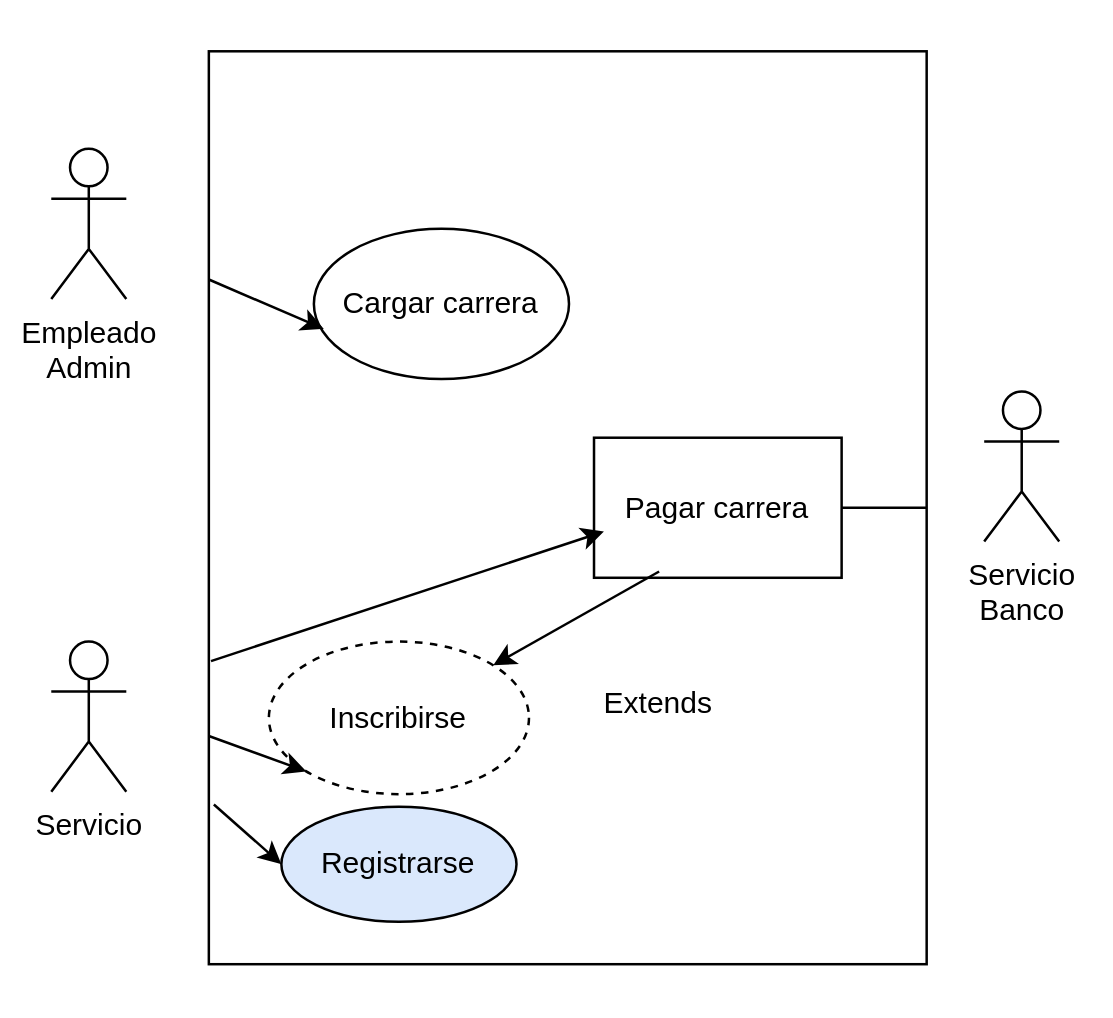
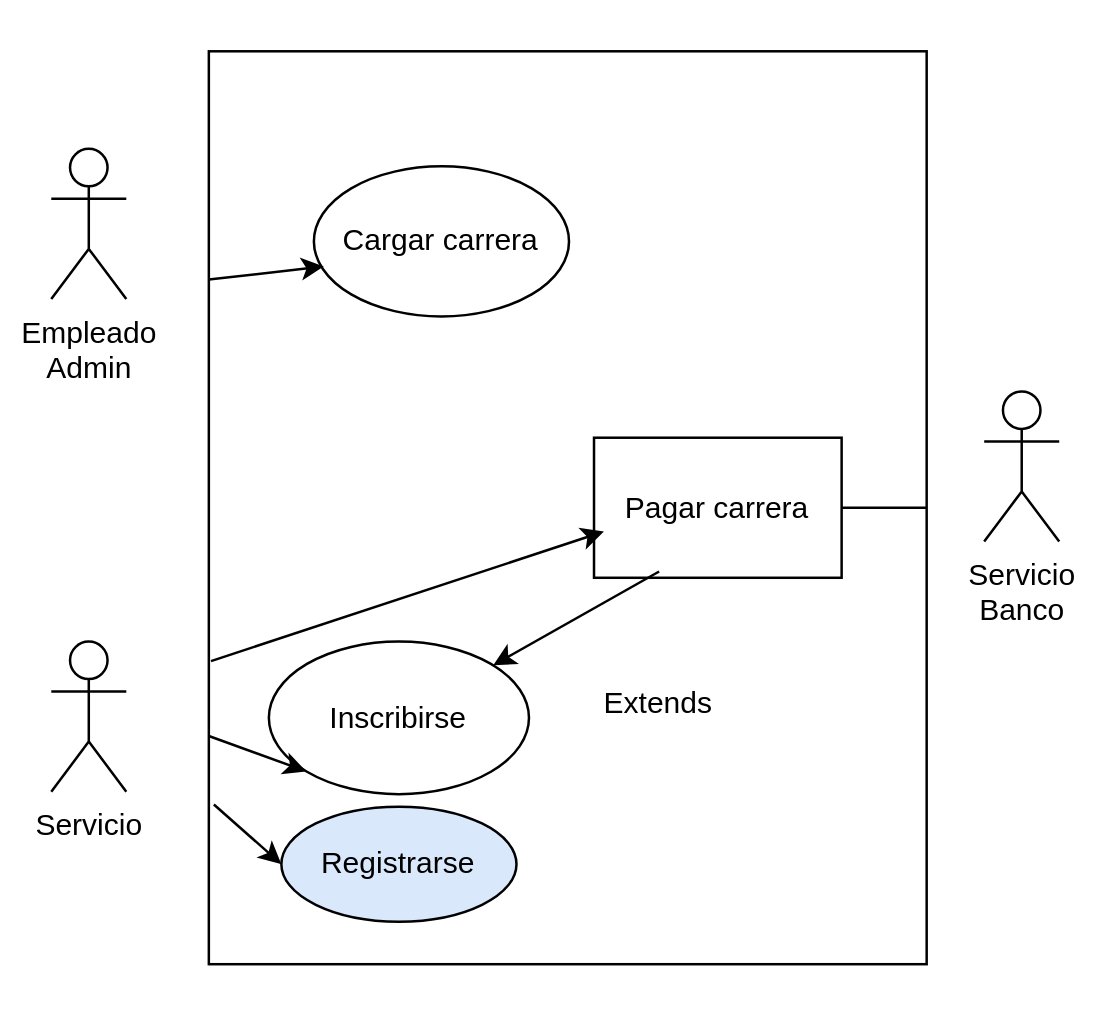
node "Cargar carrera": moved (441, 304) -> (441, 241)
node "Inscribirse": style dashed -> solid
